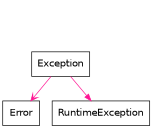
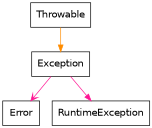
node "Throwable": added
